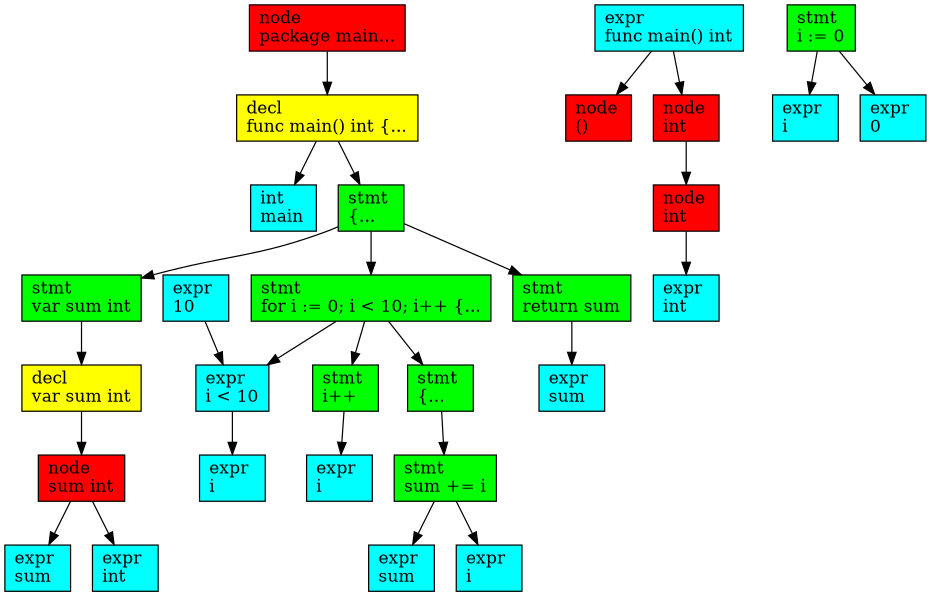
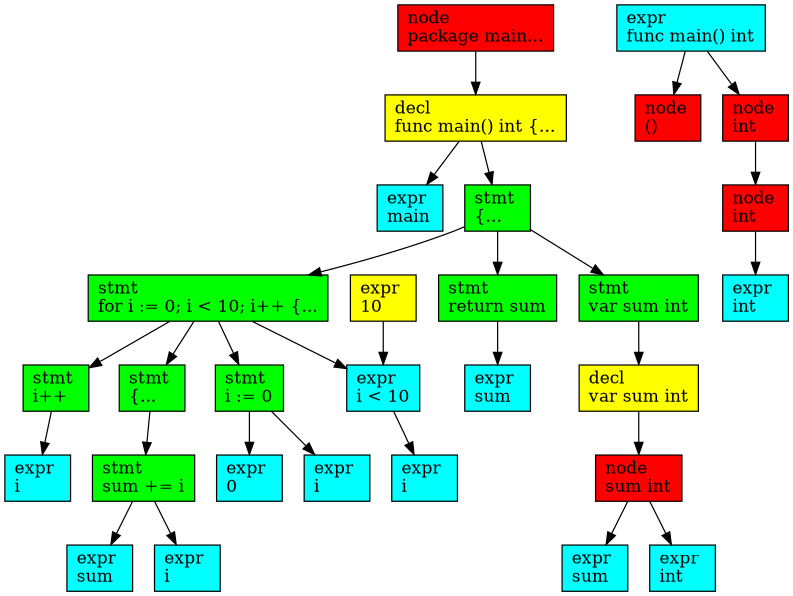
node "int main": label "int main" -> "expr main"
node "expr 10": fillcolor #00ffff -> #ffff00
edge "stmt for i := 0; i < 10; i++ {..." -> "stmt i := 0": added
